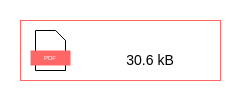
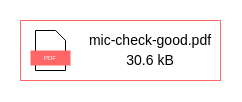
node "mic-check-good.pdf": added
